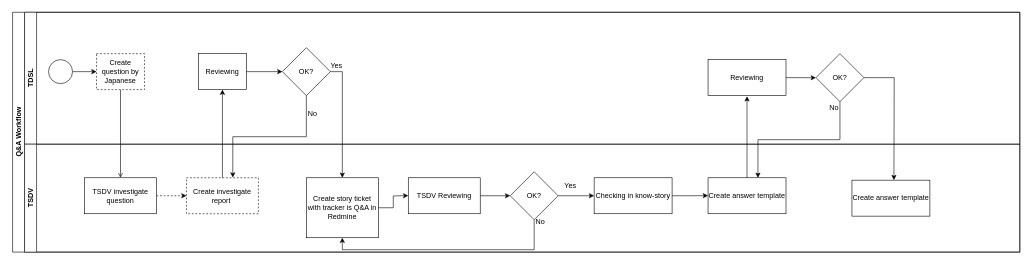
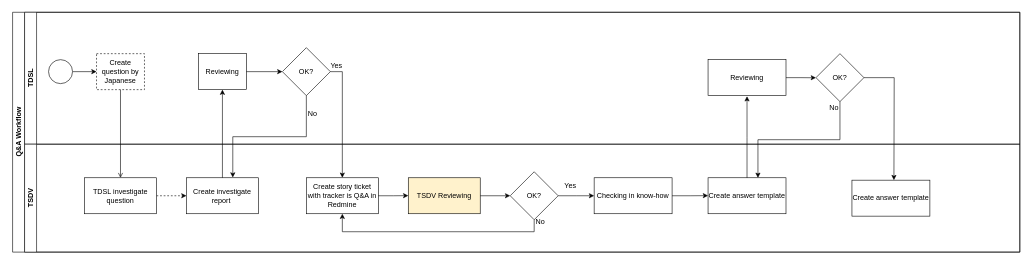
node "TSDV investigate question": label "TSDV investigate question" -> "TDSL investigate question"
node "Create investigate report": style dashed -> solid
node "TSDV Reviewing": fillcolor #ffffff -> #fff2cc
node "Checking in know-story": label "Checking in know-story" -> "Checking in know-how"
node "Create story ticket with tracker is Q&A in Redmine": size 72x60 -> 72x36
